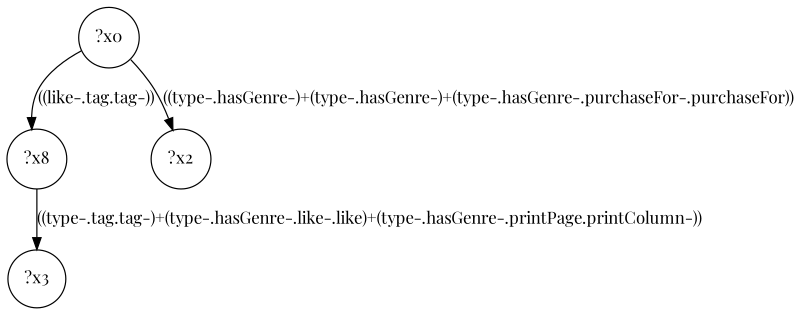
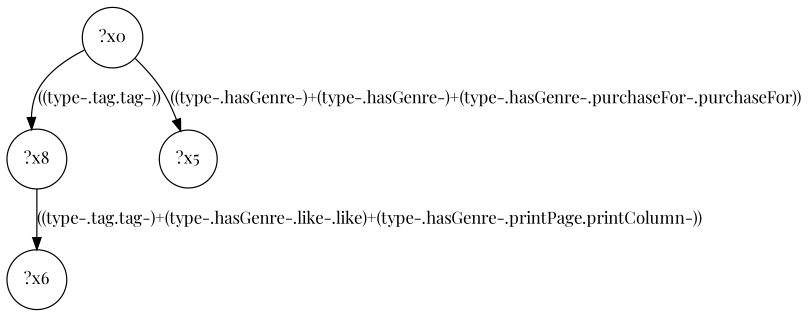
edge "?x0" -> "?x8": label "((like-.tag.tag-))" -> "((type-.tag.tag-))"
node "?x2": label "?x2" -> "?x5"
node "?x3": label "?x3" -> "?x6"
